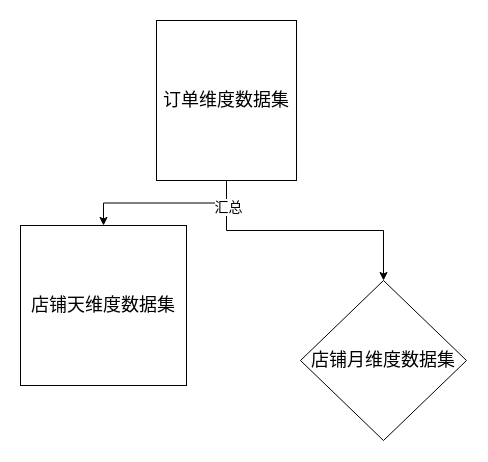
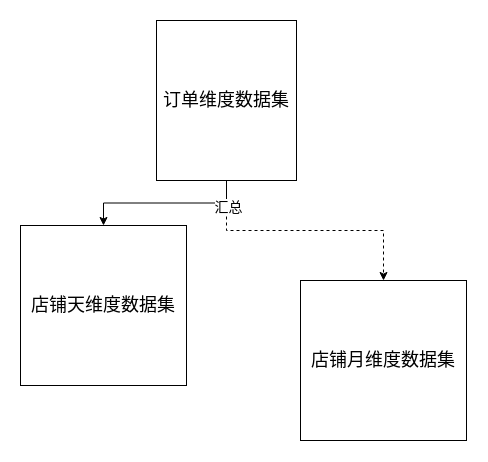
edge "订单维度数据集" -> "店铺月维度数据集": style solid -> dashed
node "店铺月维度数据集": shape diamond -> rectangle
